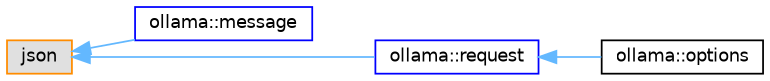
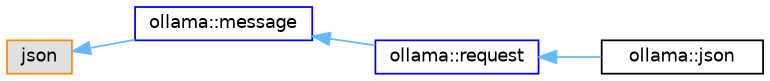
edge "ollama::request" -> "json": now "ollama::request" -> "ollama::message"
node "ollama::options": label "ollama::options" -> "ollama::json"
